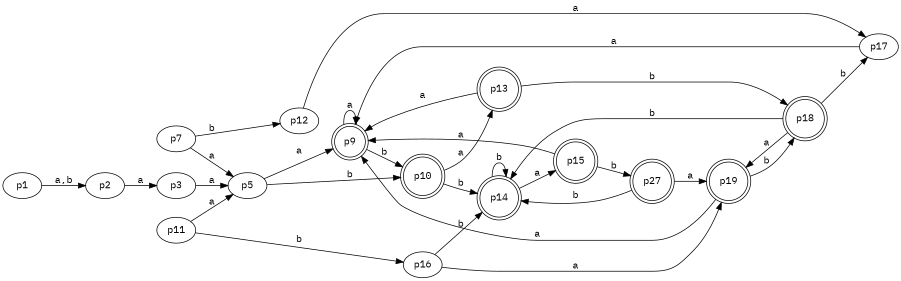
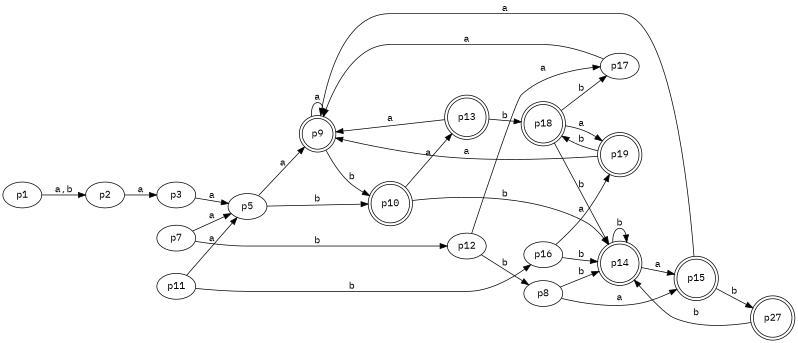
edge "p27" -> "p19": removed, label "a"
node "p8": added
